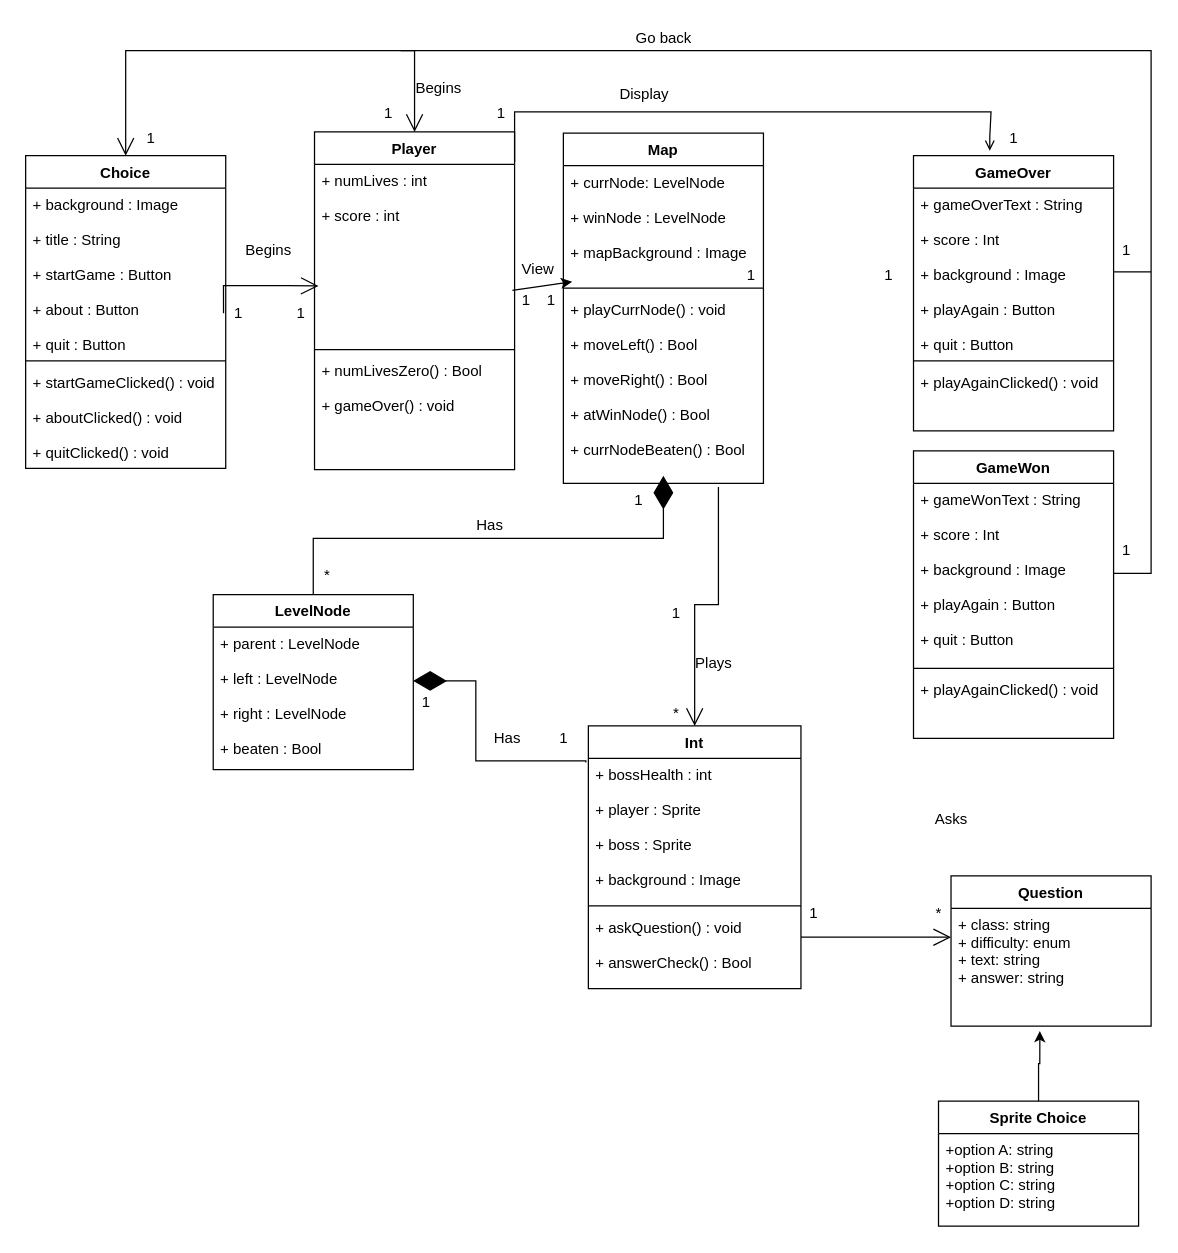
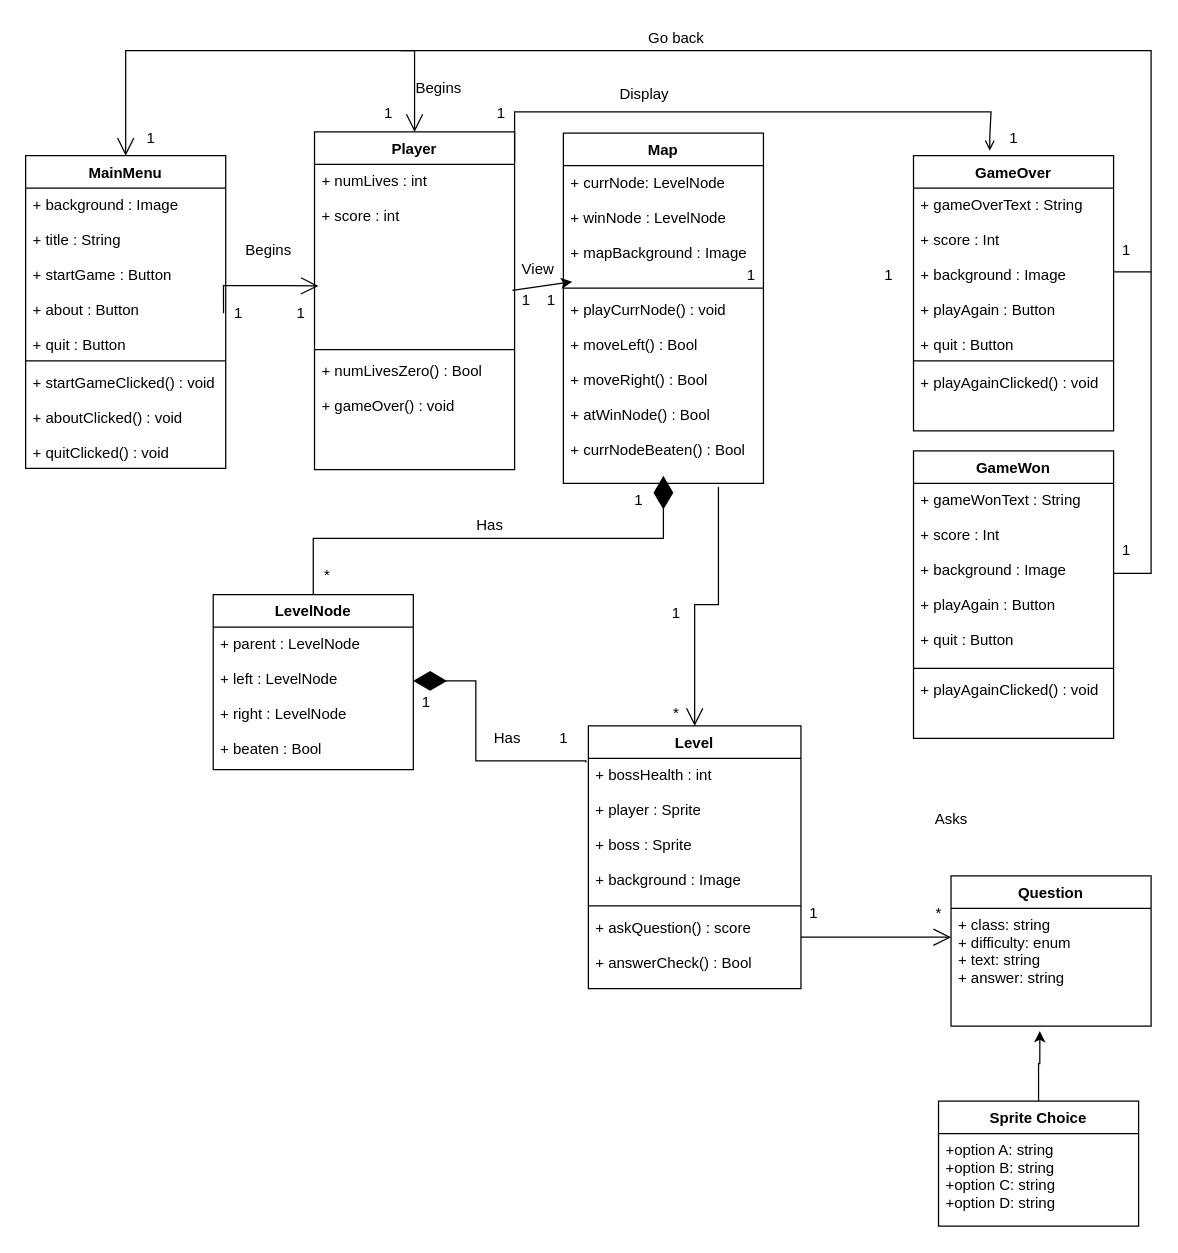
node "Go back": moved (663, 38) -> (676, 38)
node "Choice": label "Choice" -> "MainMenu"
node "Plays": removed
node "Int": label "Int" -> "Level"
node "+ askQuestion() : void + answerCheck() : Bool": label "+ askQuestion() : void + answerCheck() : Bool" -> "+ askQuestion() : score + answerCheck() : Bool"
